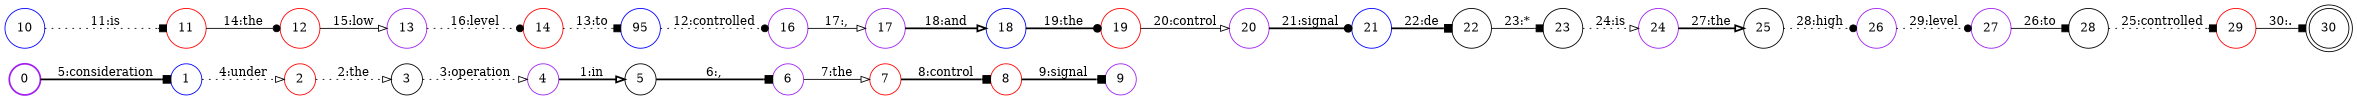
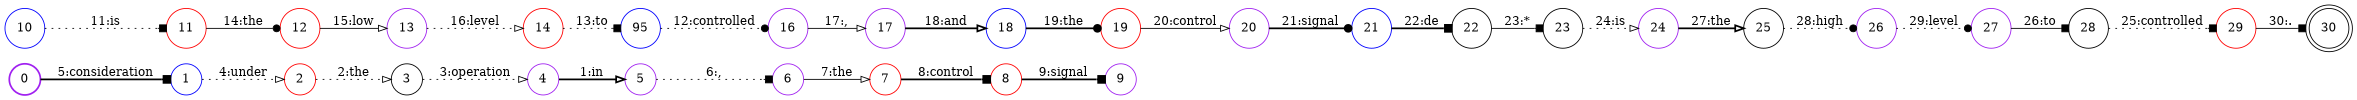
edge "13" -> "14": arrowhead dot -> onormal
node "5": color black -> purple
edge "5" -> "6": style bold -> dotted
